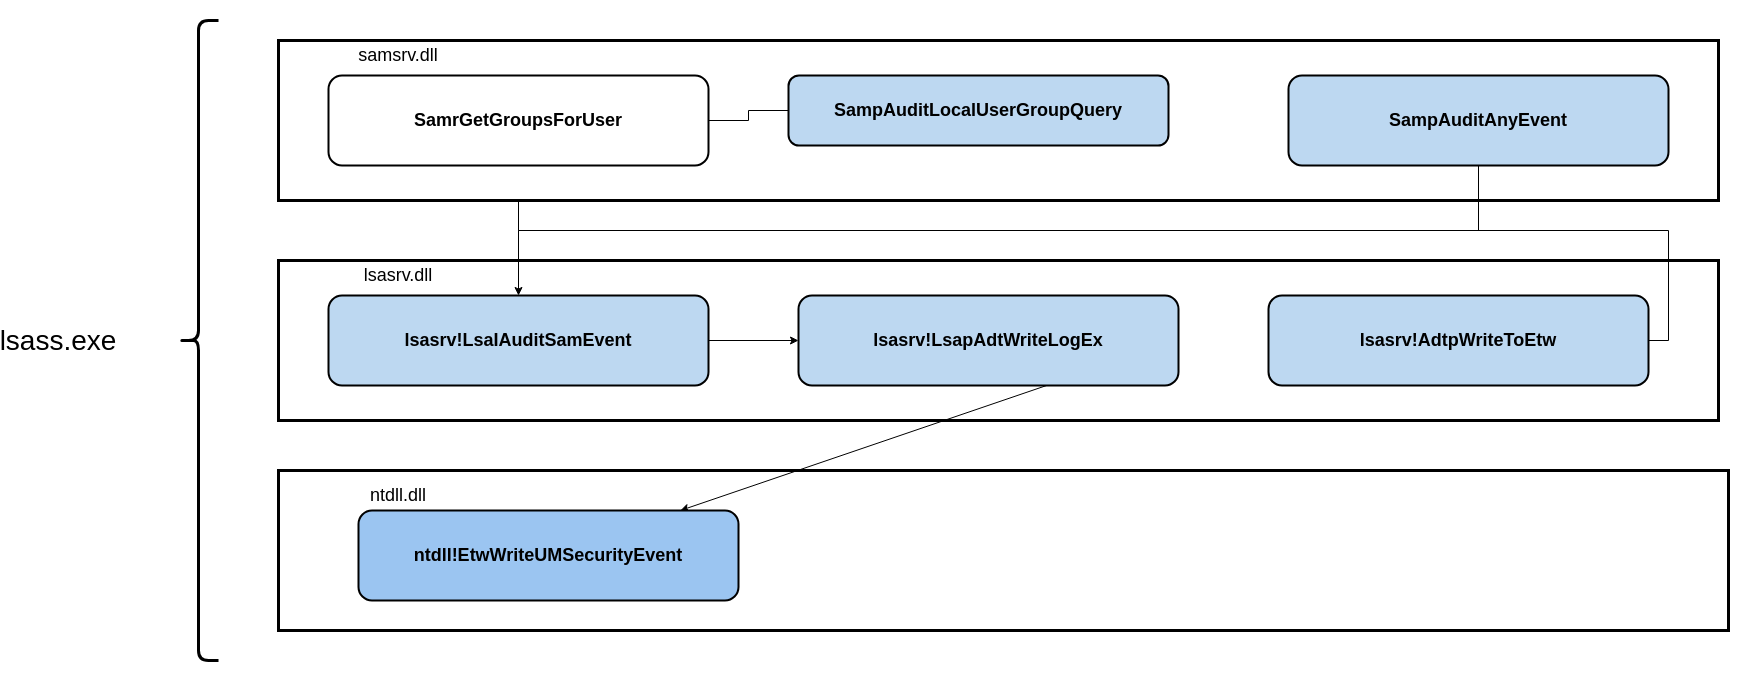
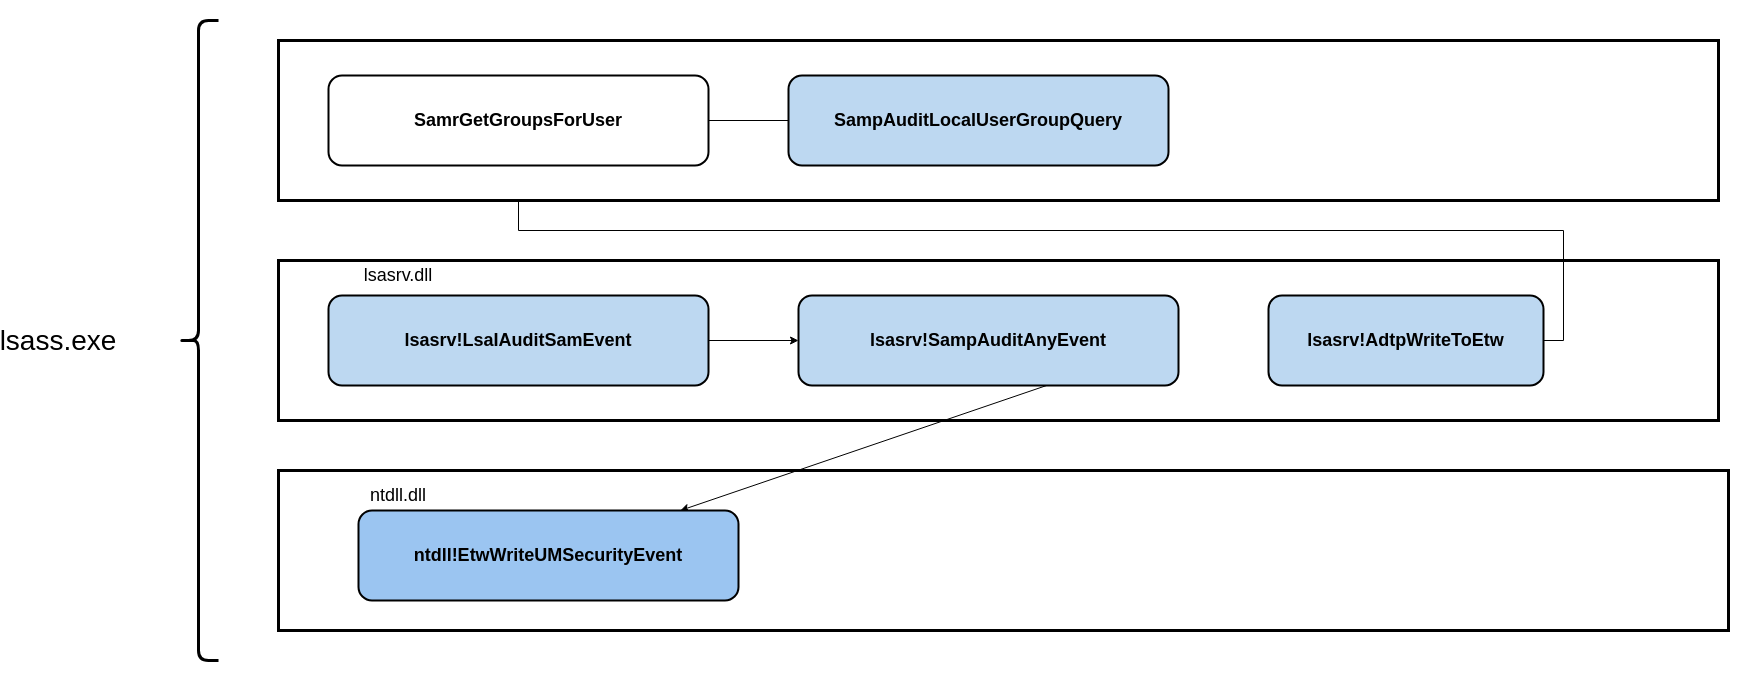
node "samsrv.dll": removed
node "SampAuditLocalUserGroupQuery": size 380x70 -> 380x90
node "SampAuditAnyEvent": removed
edge "SampAuditAnyEvent" -> "lsasrv!LsaIAuditSamEvent": removed
node "lsasrv!LsapAdtWriteLogEx": label "lsasrv!LsapAdtWriteLogEx" -> "lsasrv!SampAuditAnyEvent"
node "lsasrv!AdtpWriteToEtw": size 380x90 -> 275x90
